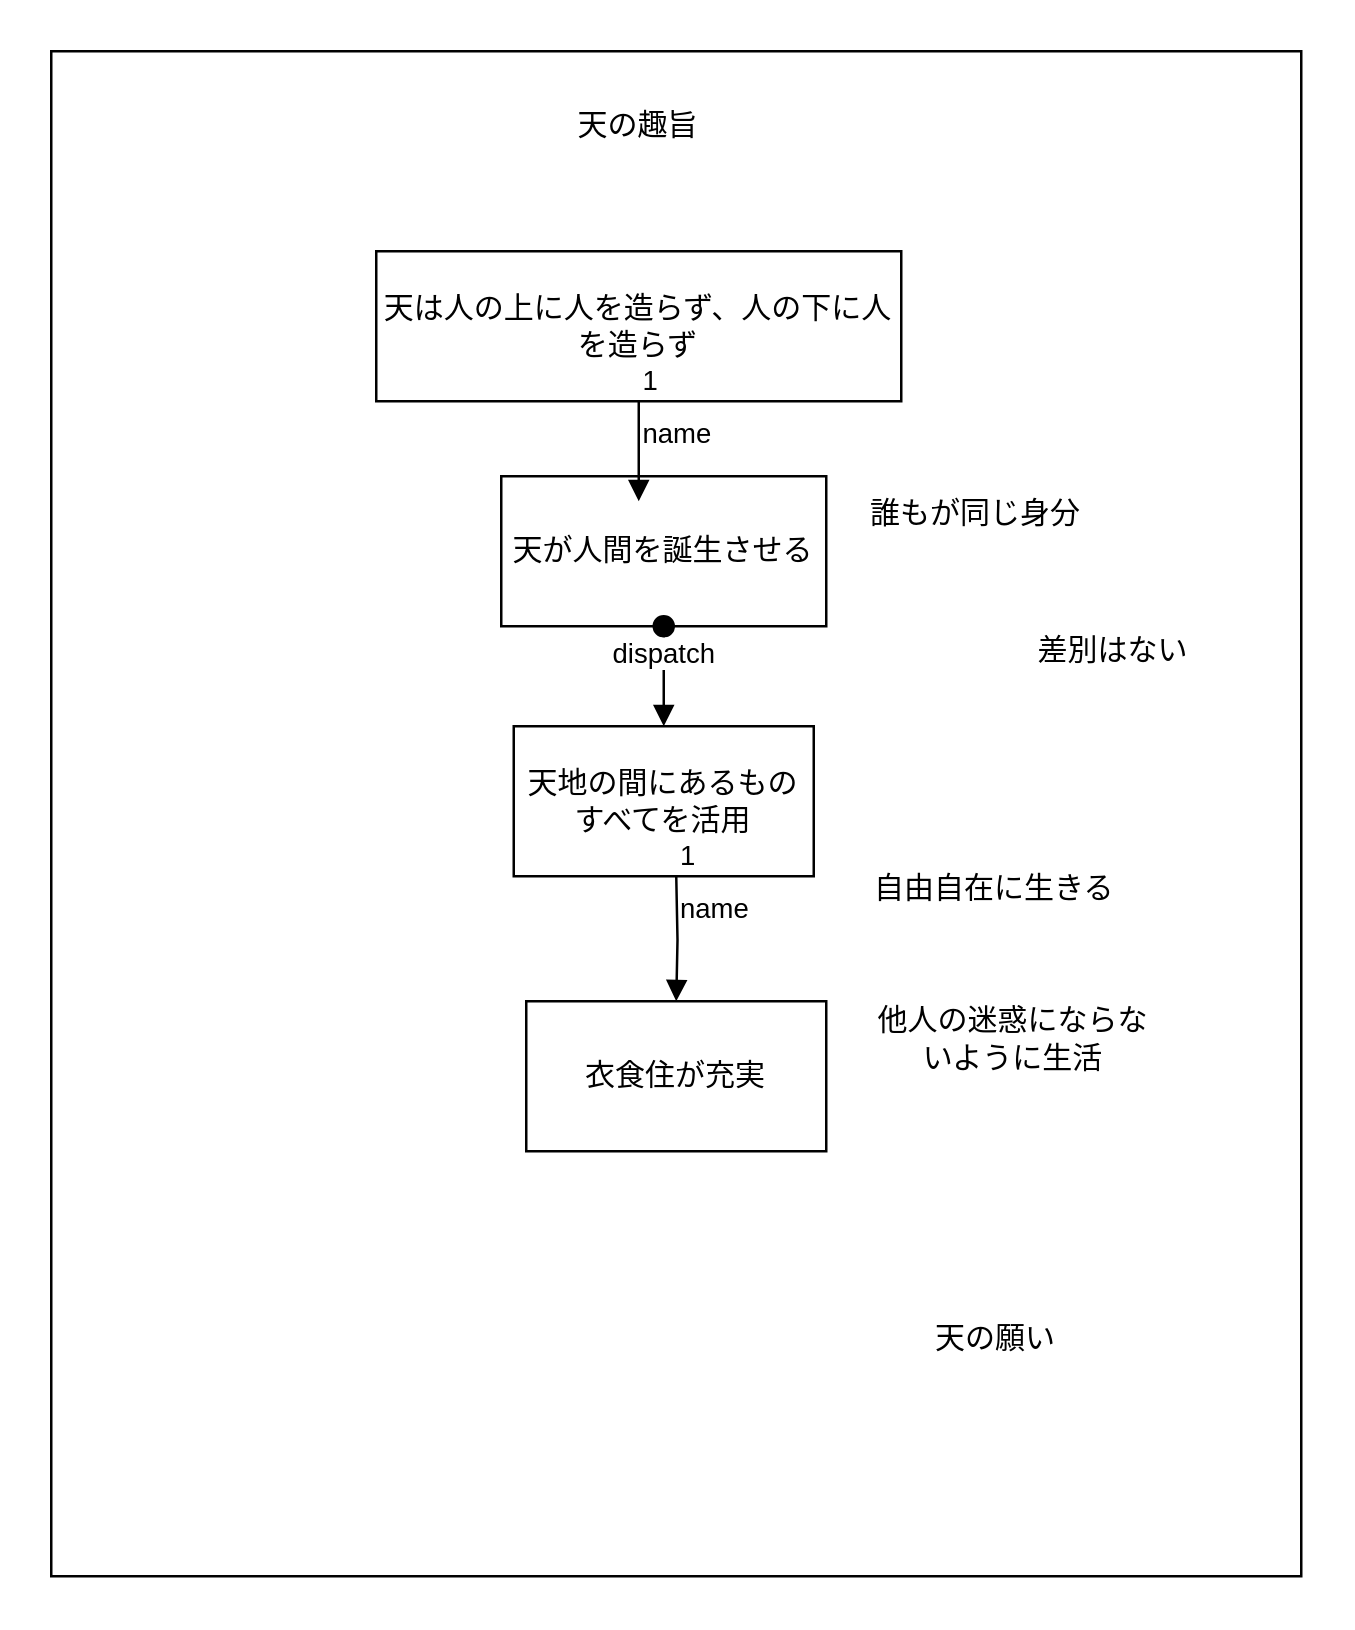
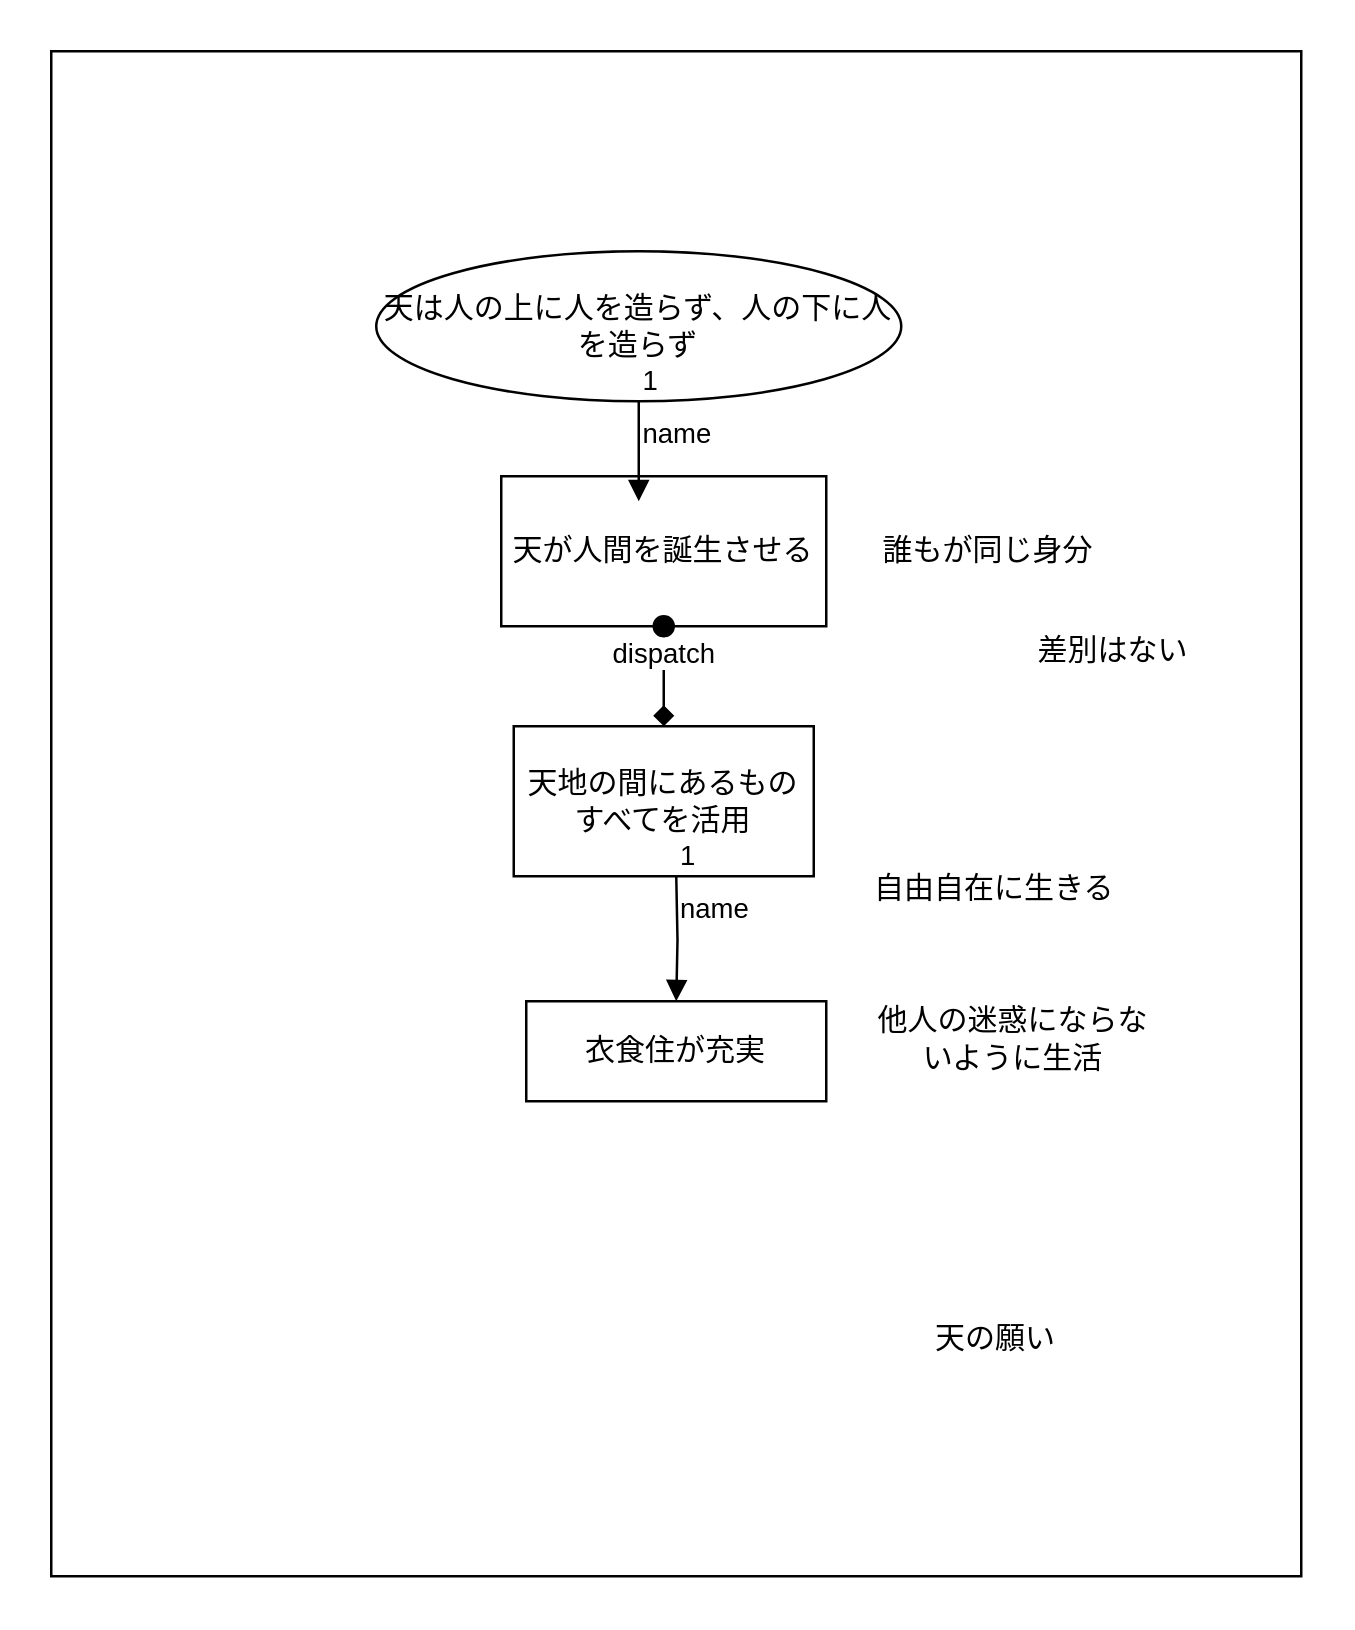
node "天の趣旨": removed
node "天は人の上に人を造らず、人の下に人を造らず": shape rectangle -> ellipse
node "誰もが同じ身分": moved (976, 514) -> (989, 551)
edge "天が人間を誕生させる" -- "天地の間にあるものすべてを活用": arrowhead block -> diamond
node "衣食住が充実": size 300x150 -> 300x100
